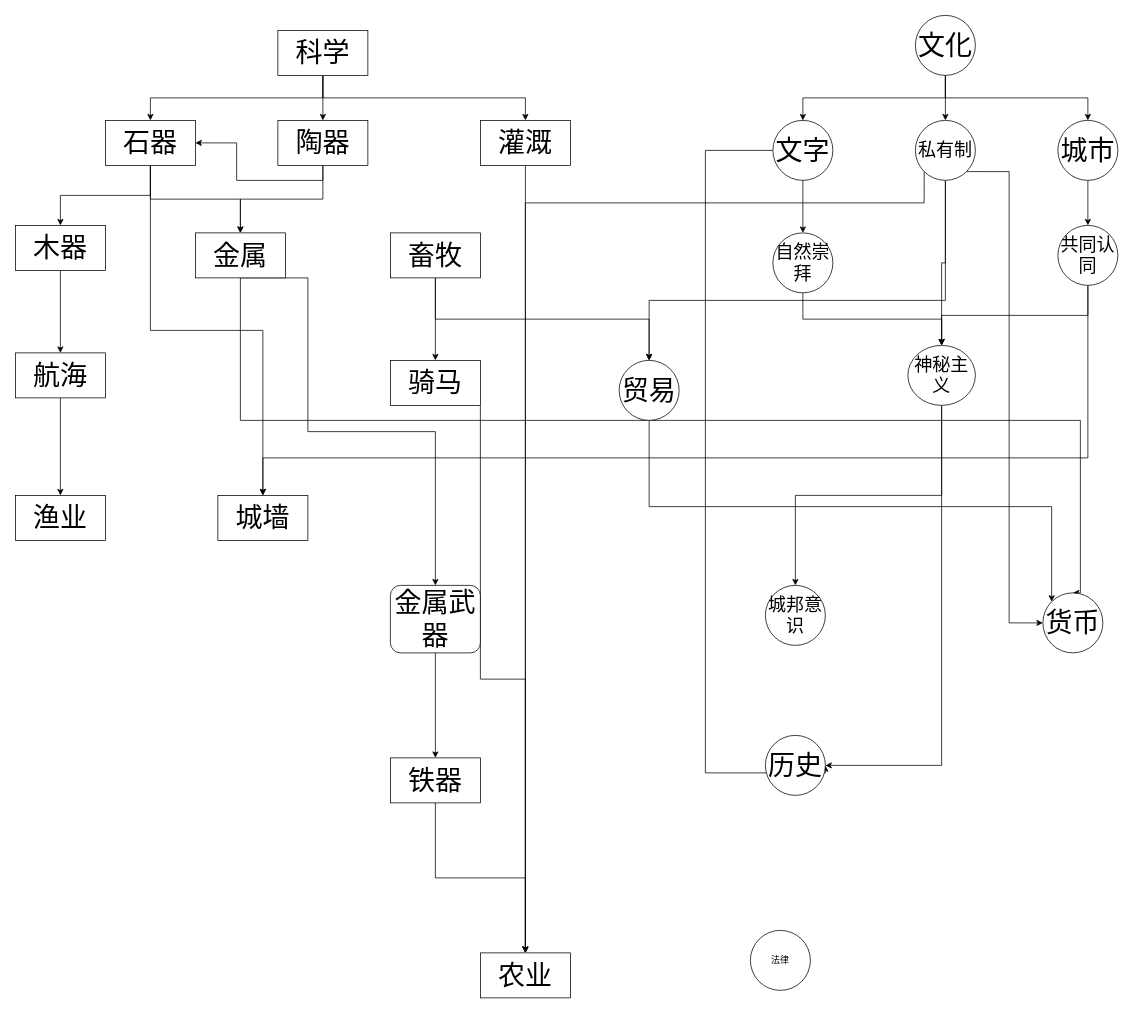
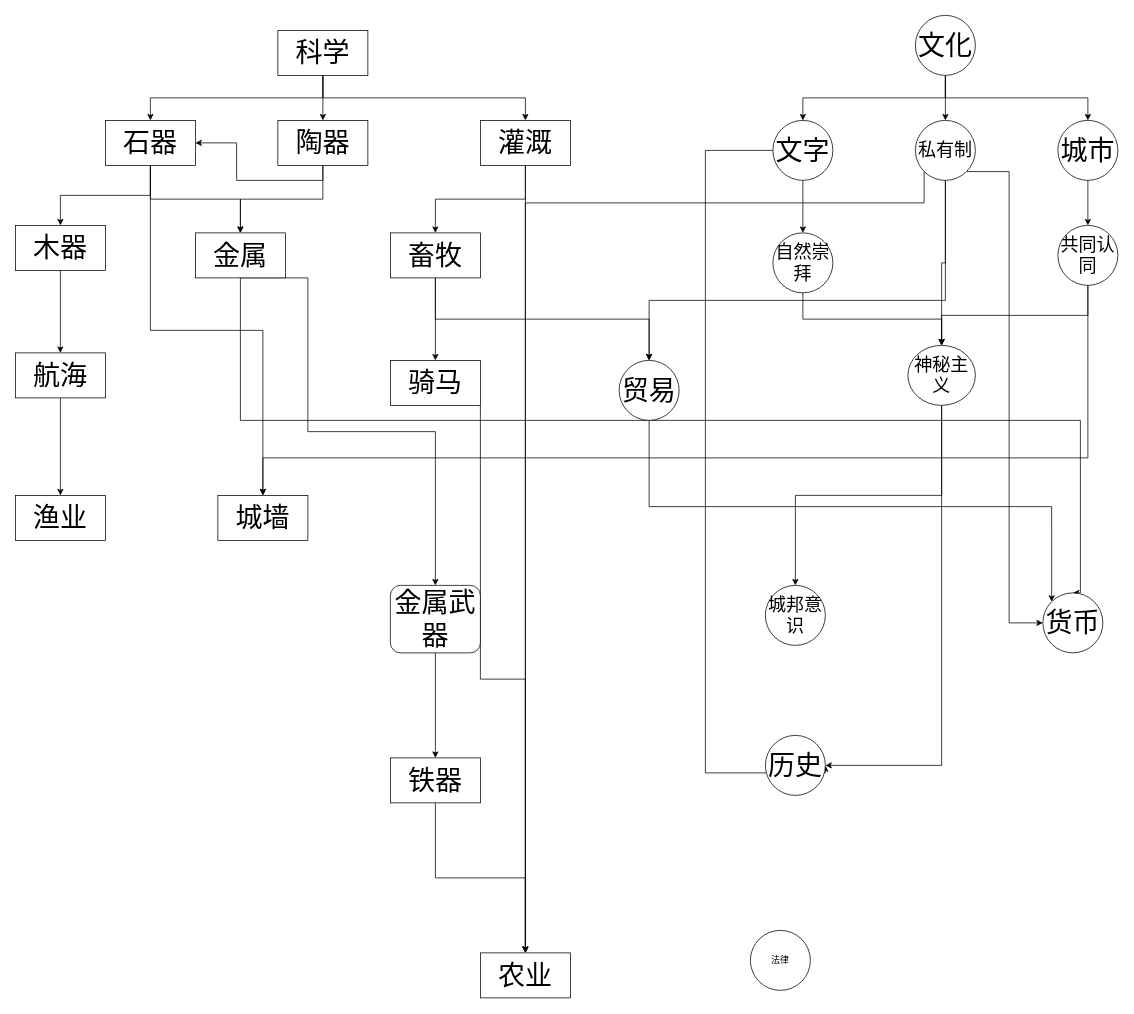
edge "灌溉" -> "畜牧": added
